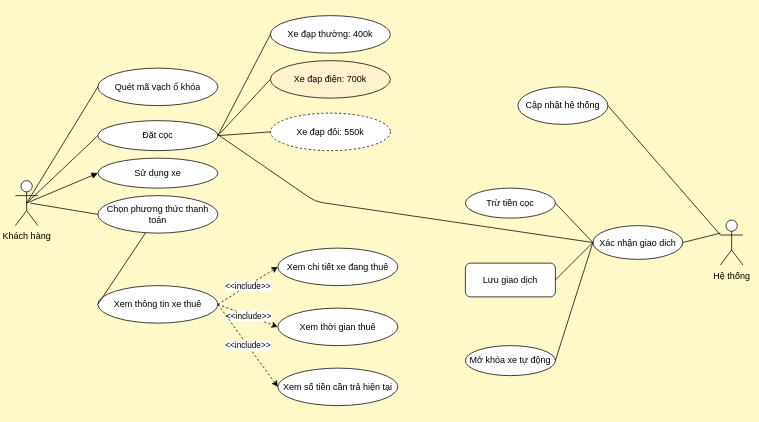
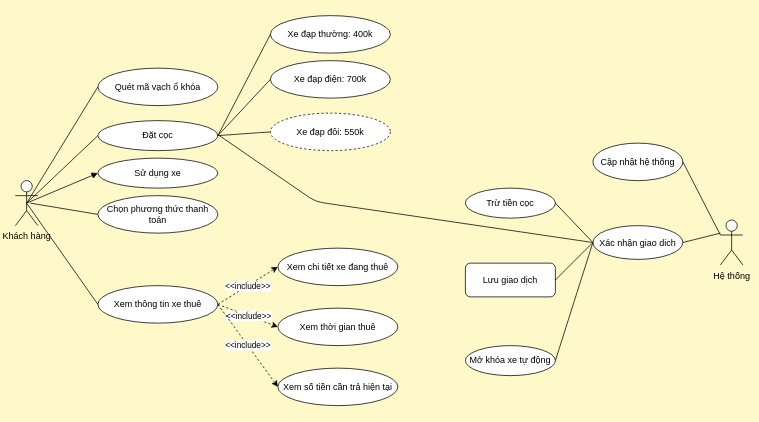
node "Xe đạp điện: 700k": fillcolor #fff2cc -> #ffffff
node "Cập nhật hệ thống": moved (563, 105) -> (638, 162)
edge "Chọn phương thức thanh toán" -- "Xem thông tin xe thuê": now "Khách hàng" -- "Xem thông tin xe thuê"
